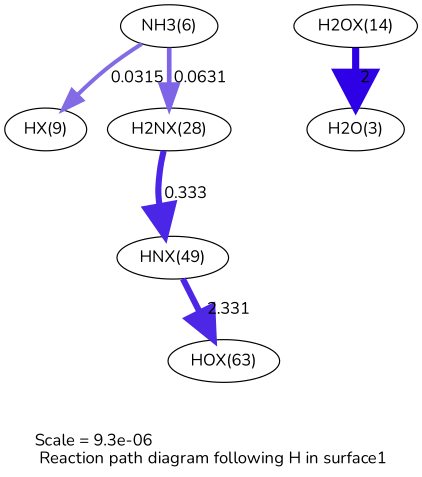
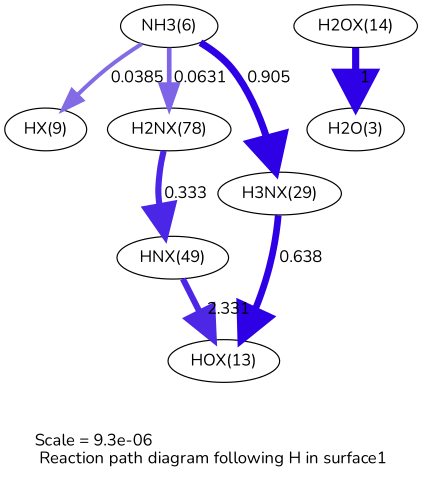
edge "NH3(6)" -> "HX(9)": label " 0.0315" -> " 0.0385"
edge "H2OX(14)" -> "H2O(3)": label " 2" -> " 1"
node "H2NX(28)": label "H2NX(28)" -> "H2NX(78)"
node "H3NX(29)": added
node "HOX(63)": label "HOX(63)" -> "HOX(13)"
